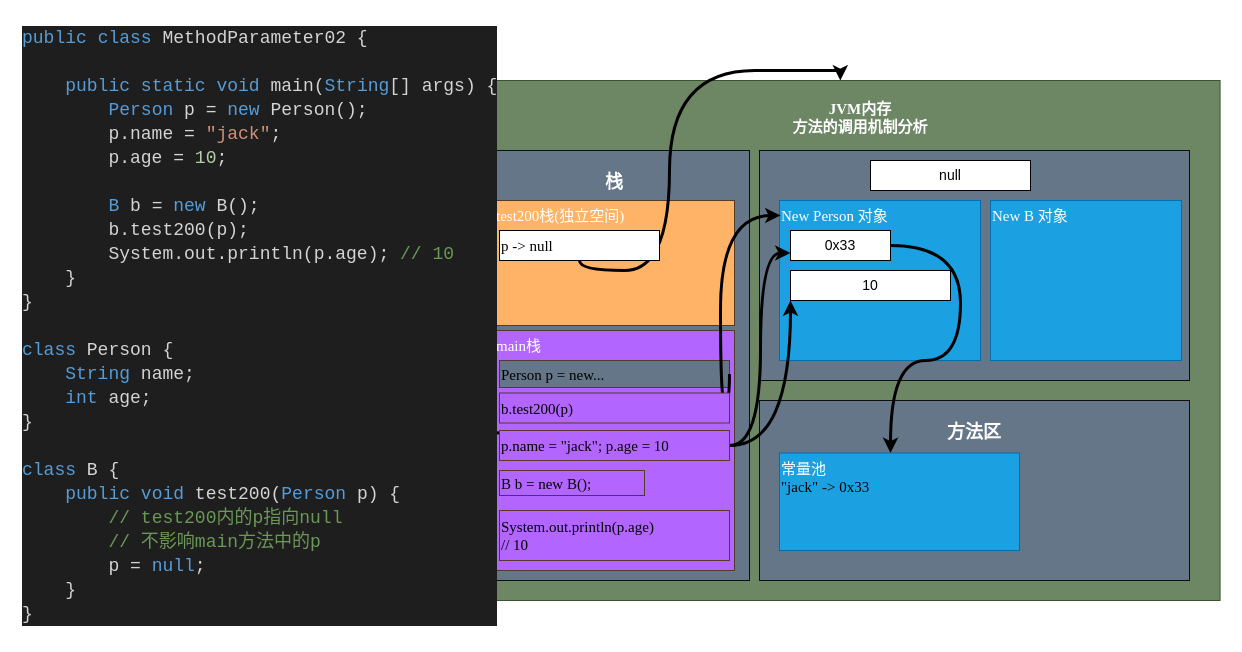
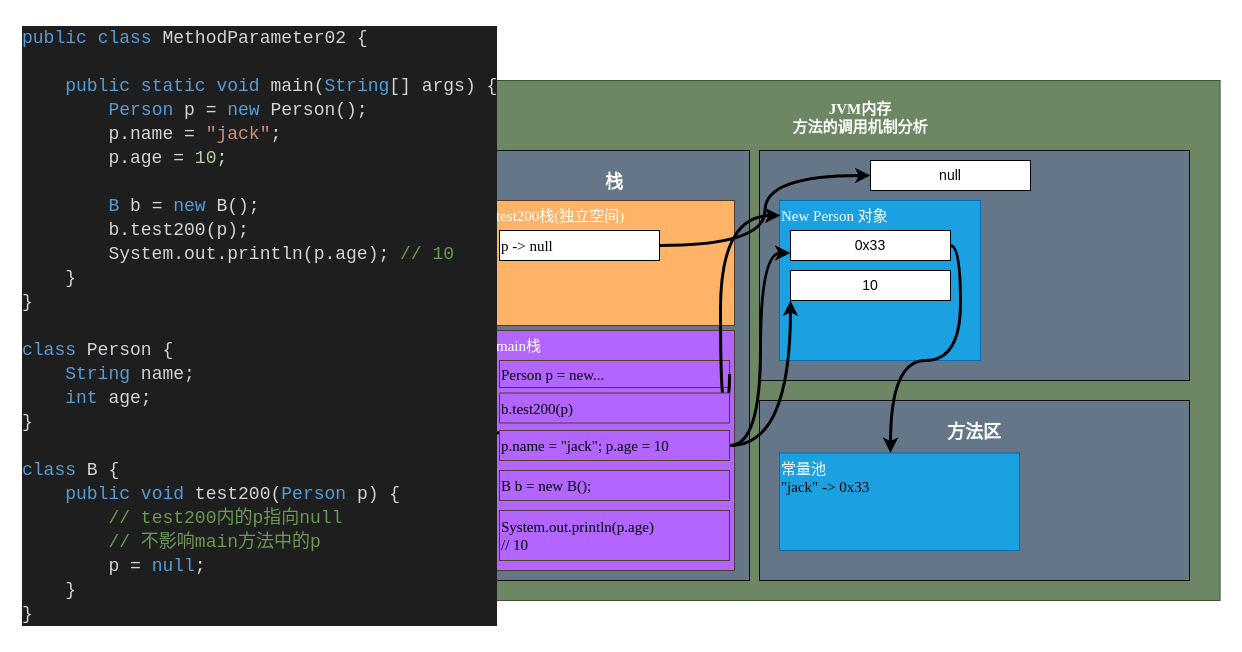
edge "p -> null" -> "JVM内存 方法的调用机制分析": now "p -> null" -> "null"
node "0x33": size 100x30 -> 160x30
node "New B 对象": removed
node "Person p = new...": fillcolor #647687 -> #b266ff
node "B b = new B();": size 145x25 -> 230x30
